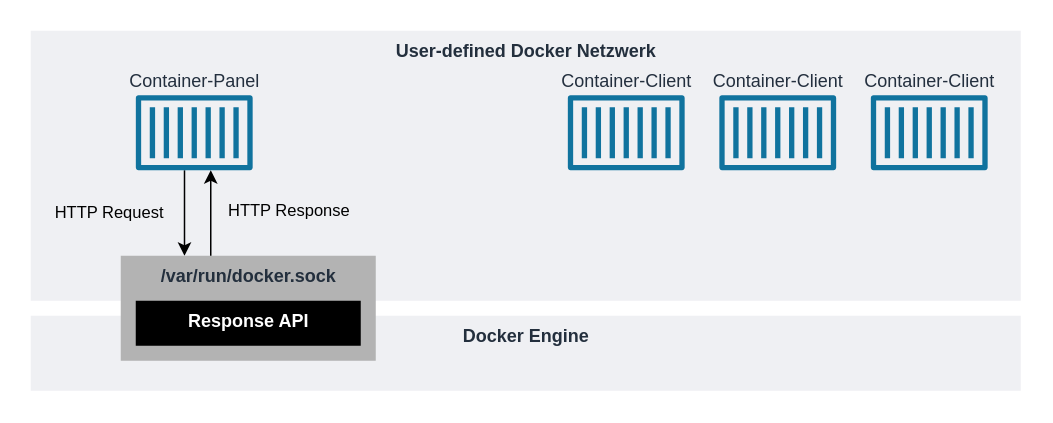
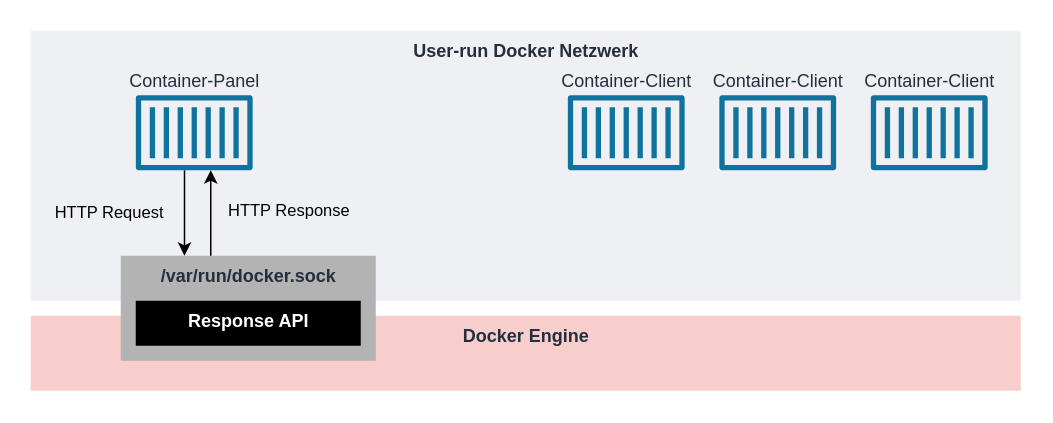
node "User-defined Docker Netzwerk": label "User-defined Docker Netzwerk" -> "User-run Docker Netzwerk"
node "Docker Engine": fillcolor #eff0f3 -> #f8cecc
